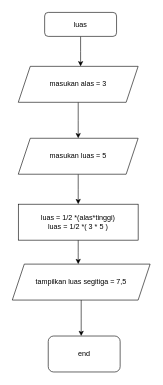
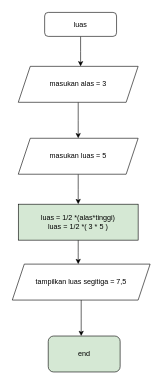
node "luas = 1/2 *(alas*tinggi) luas = 1/2 *( 3 * 5 )": fillcolor #ffffff -> #d5e8d4
node "end": fillcolor #ffffff -> #d5e8d4
